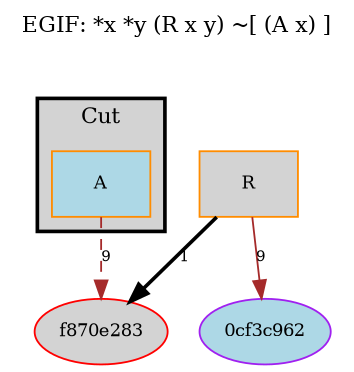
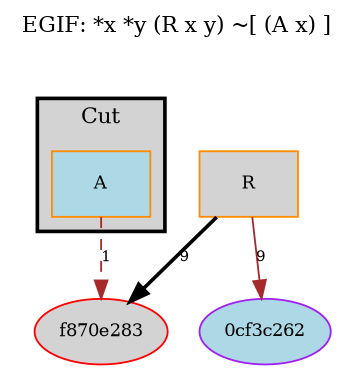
edge "A" -> "f870e283": label "9" -> "1"
edge "R" -> "f870e283": label "1" -> "9"
node "0cf3c962": label "0cf3c962" -> "0cf3c262"
